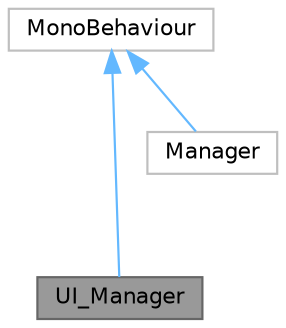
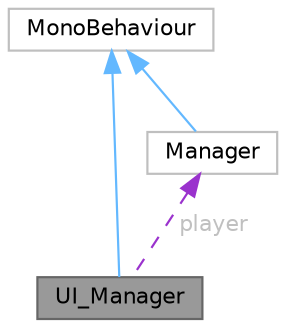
edge "UI_Manager" -> "Manager": added, label "player"
